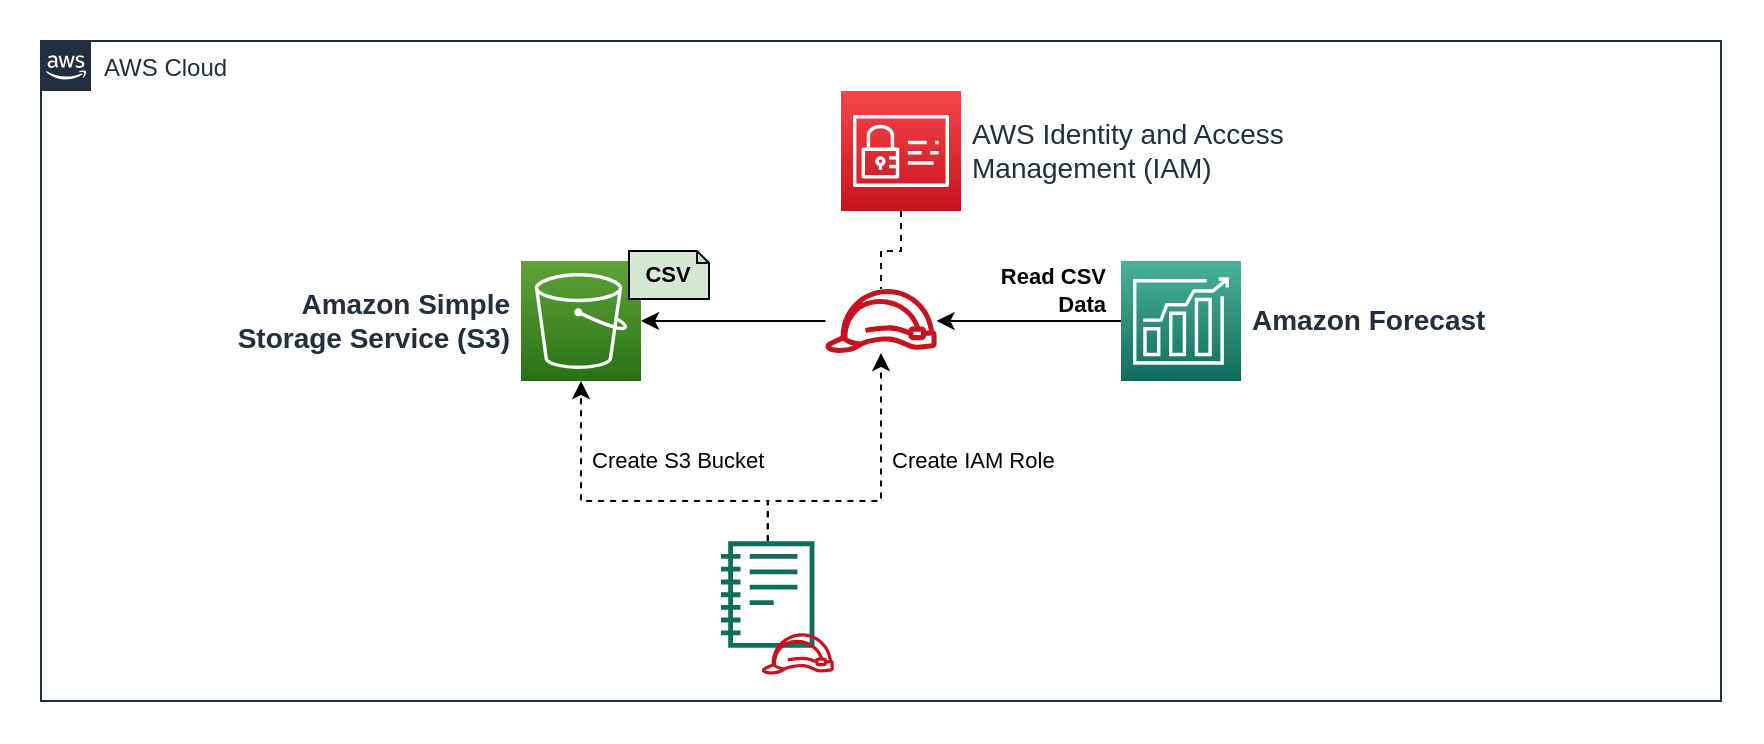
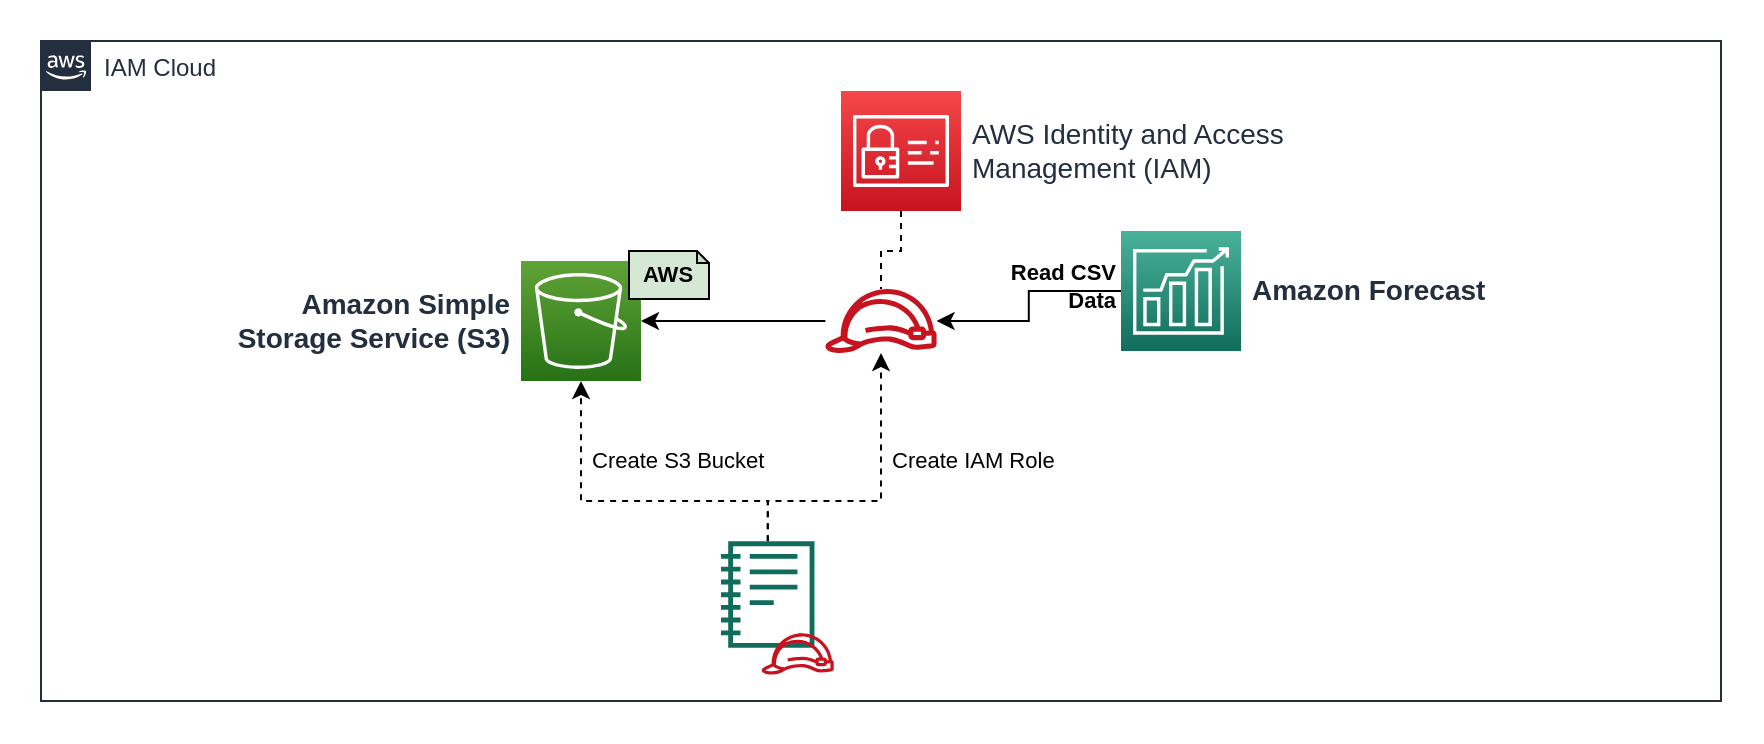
node "AWS Cloud": label "AWS Cloud" -> "IAM Cloud"
node "CSV": label "CSV" -> "AWS"
node "Amazon Forecast": moved (1181, 321) -> (1181, 291)
